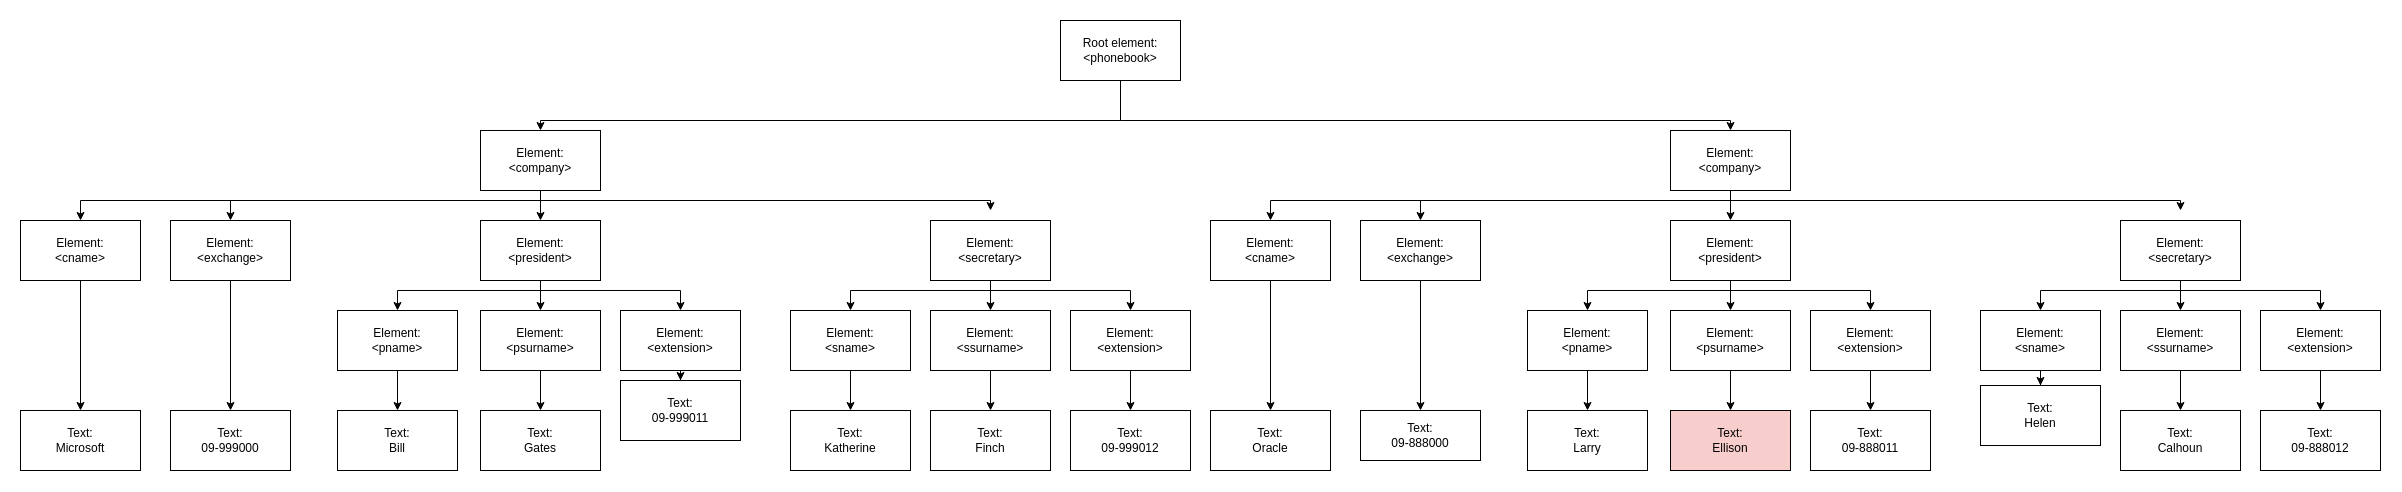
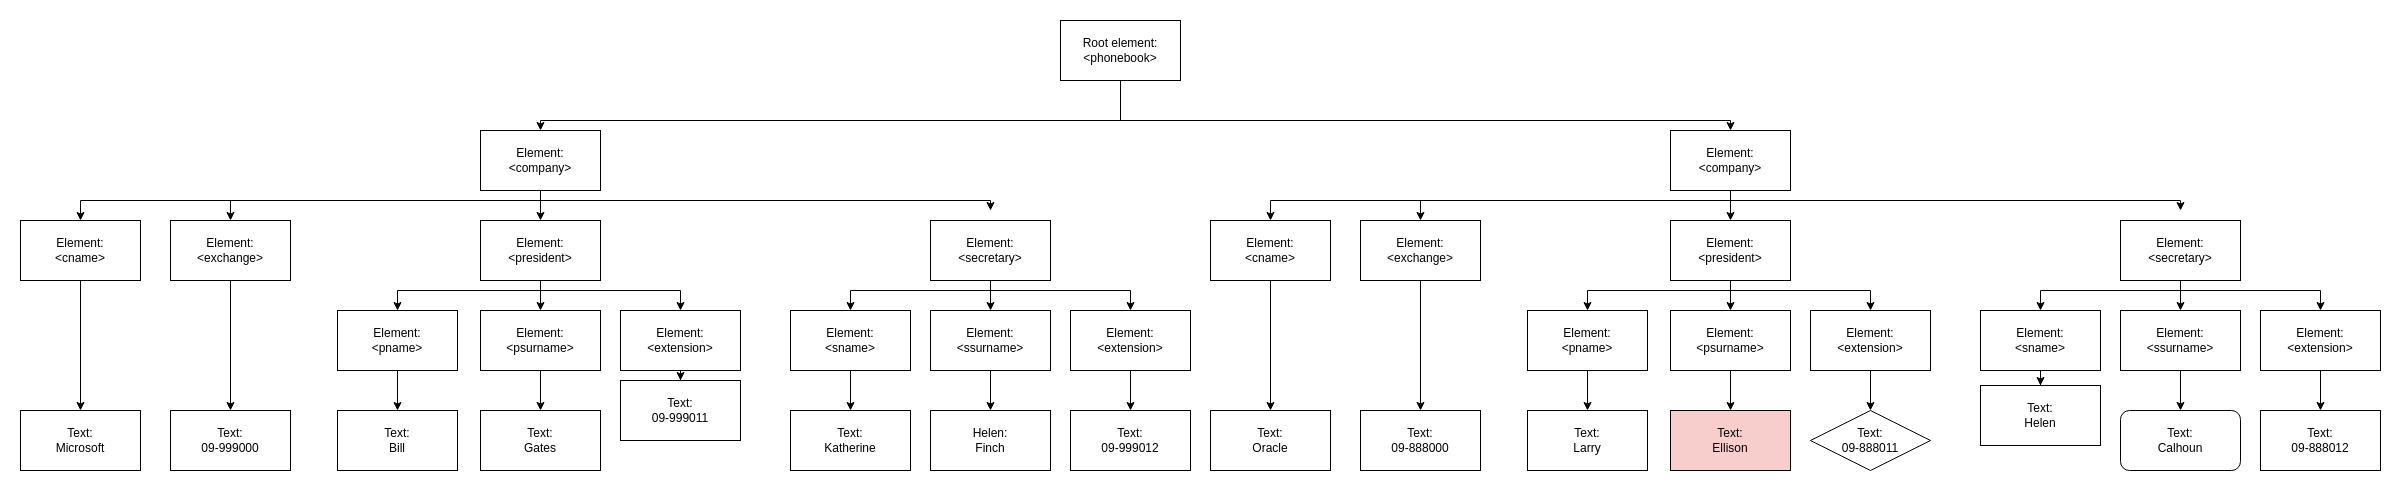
node "Text: 09-888000": size 120x50 -> 120x60
node "Text: Finch": label "Text: Finch" -> "Helen: Finch"
node "Text: 09-888011": shape rectangle -> diamond
node "Text: Calhoun": shape rectangle -> rounded rectangle
